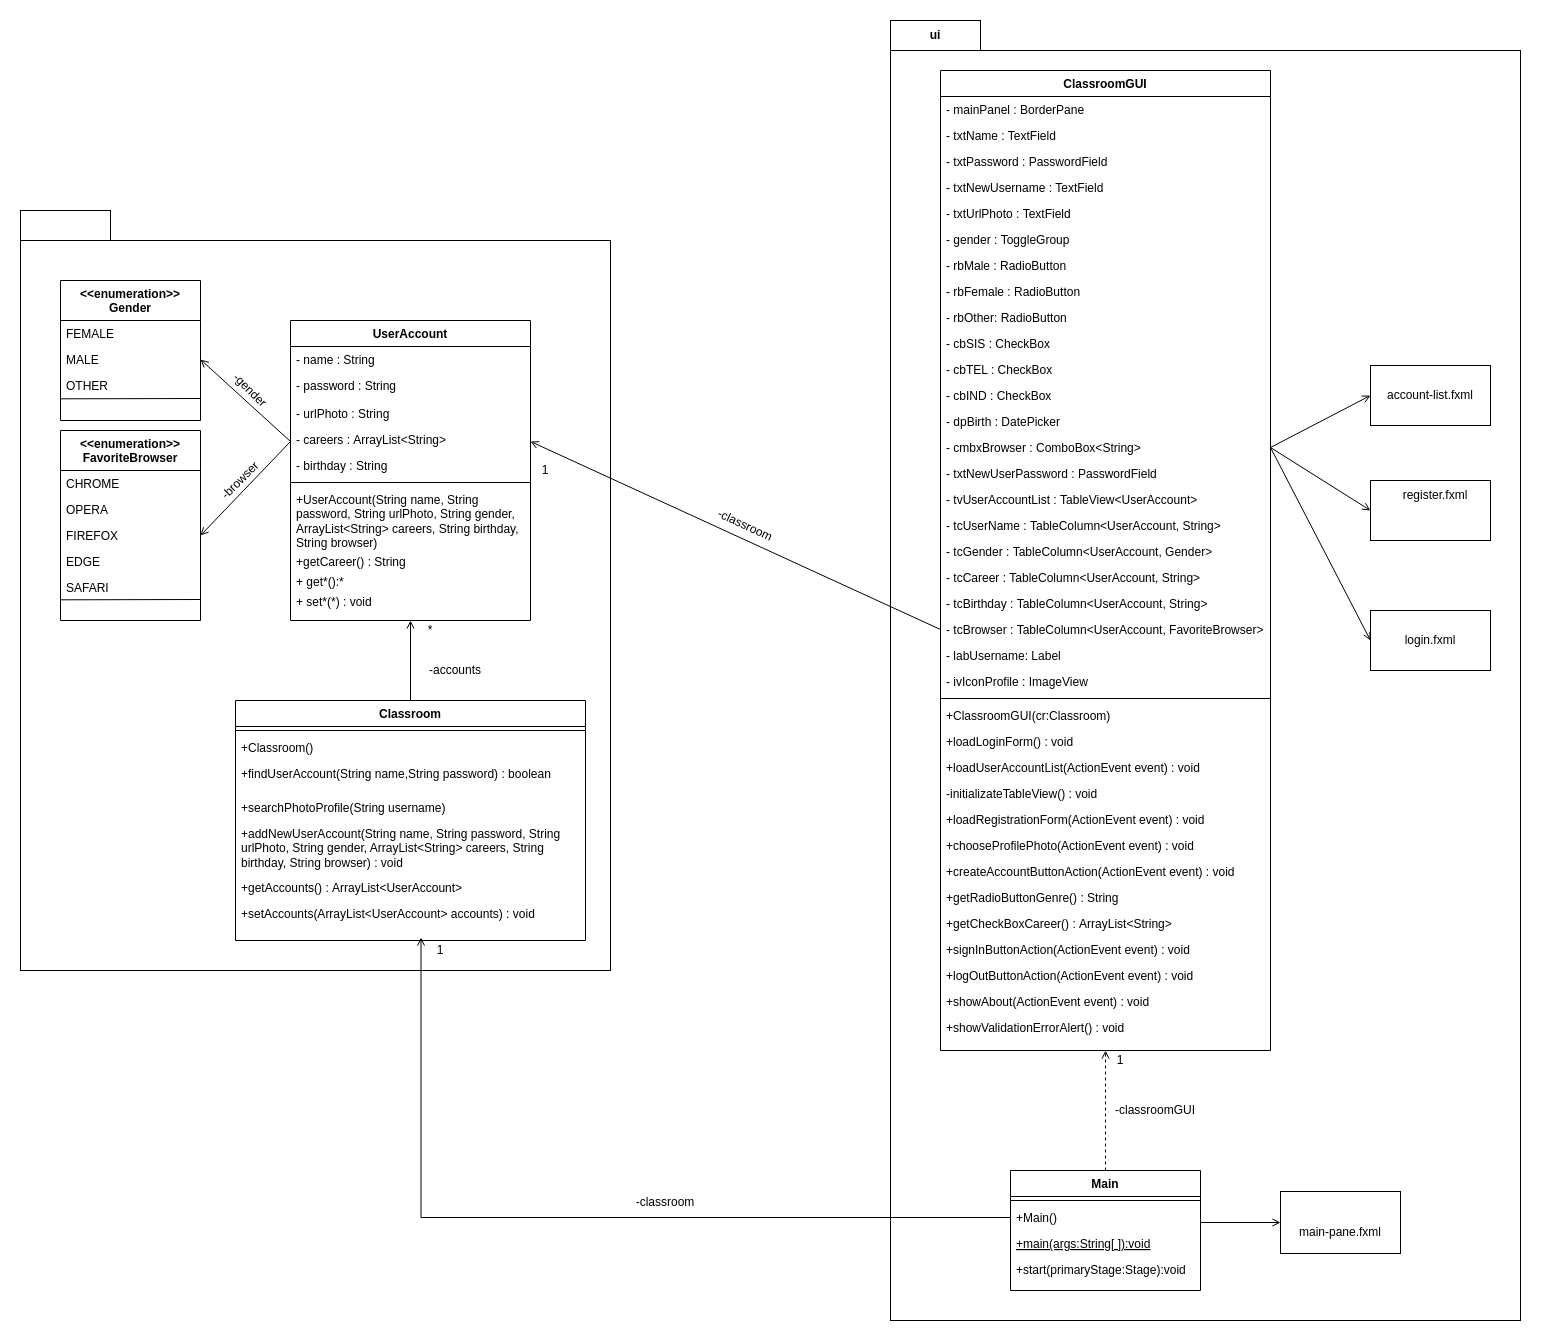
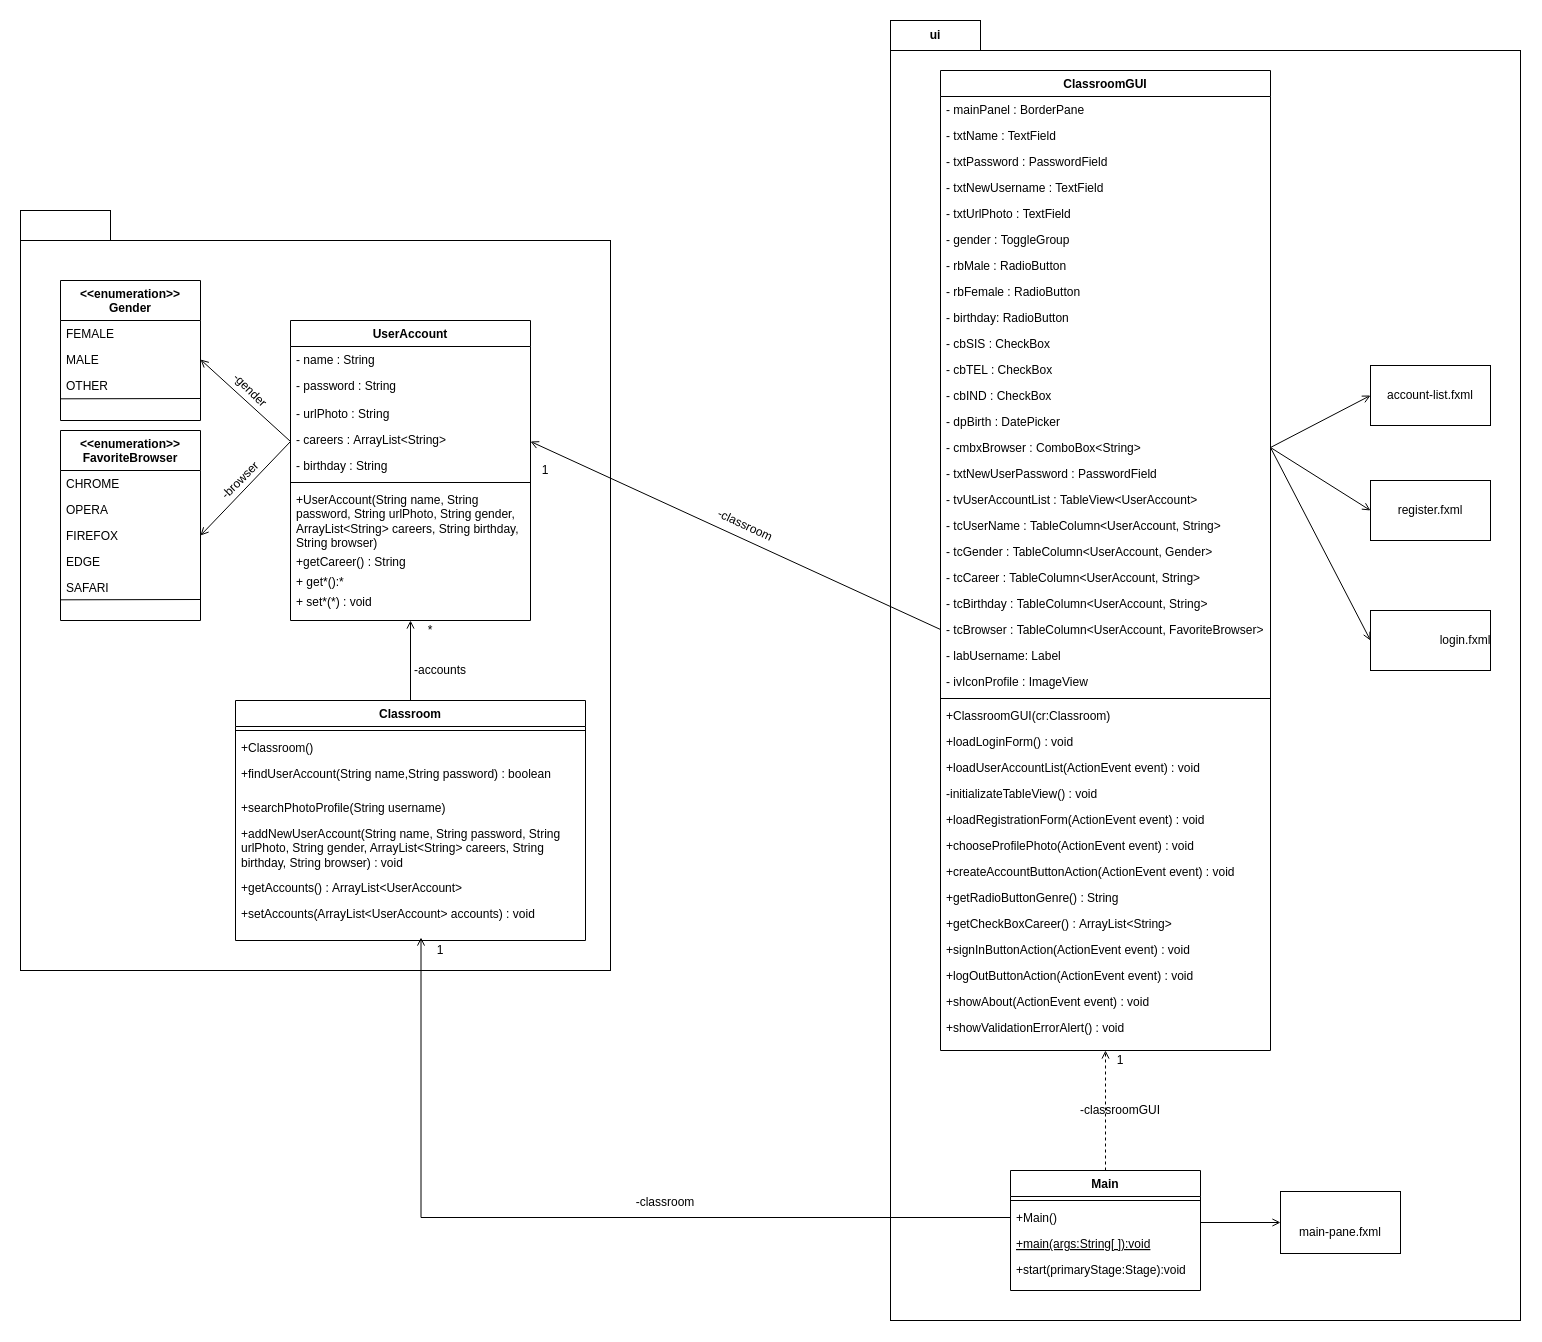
node "- rbOther: RadioButton": label "- rbOther: RadioButton" -> "- birthday: RadioButton"
node "register.fxml": moved (1436, 496) -> (1431, 511)
node "login.fxml": moved (1431, 641) -> (1466, 641)
node "-accounts": moved (456, 671) -> (441, 671)
node "-classroomGUI": moved (1156, 1111) -> (1121, 1111)
